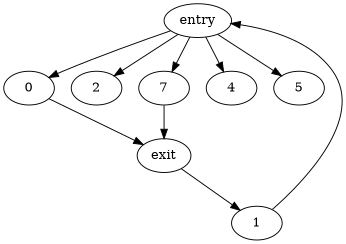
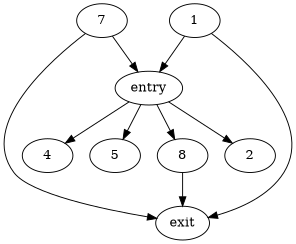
edge "entry" -> "7": reversed
node "0": label "0" -> "8"
edge "exit" -> "1": reversed
